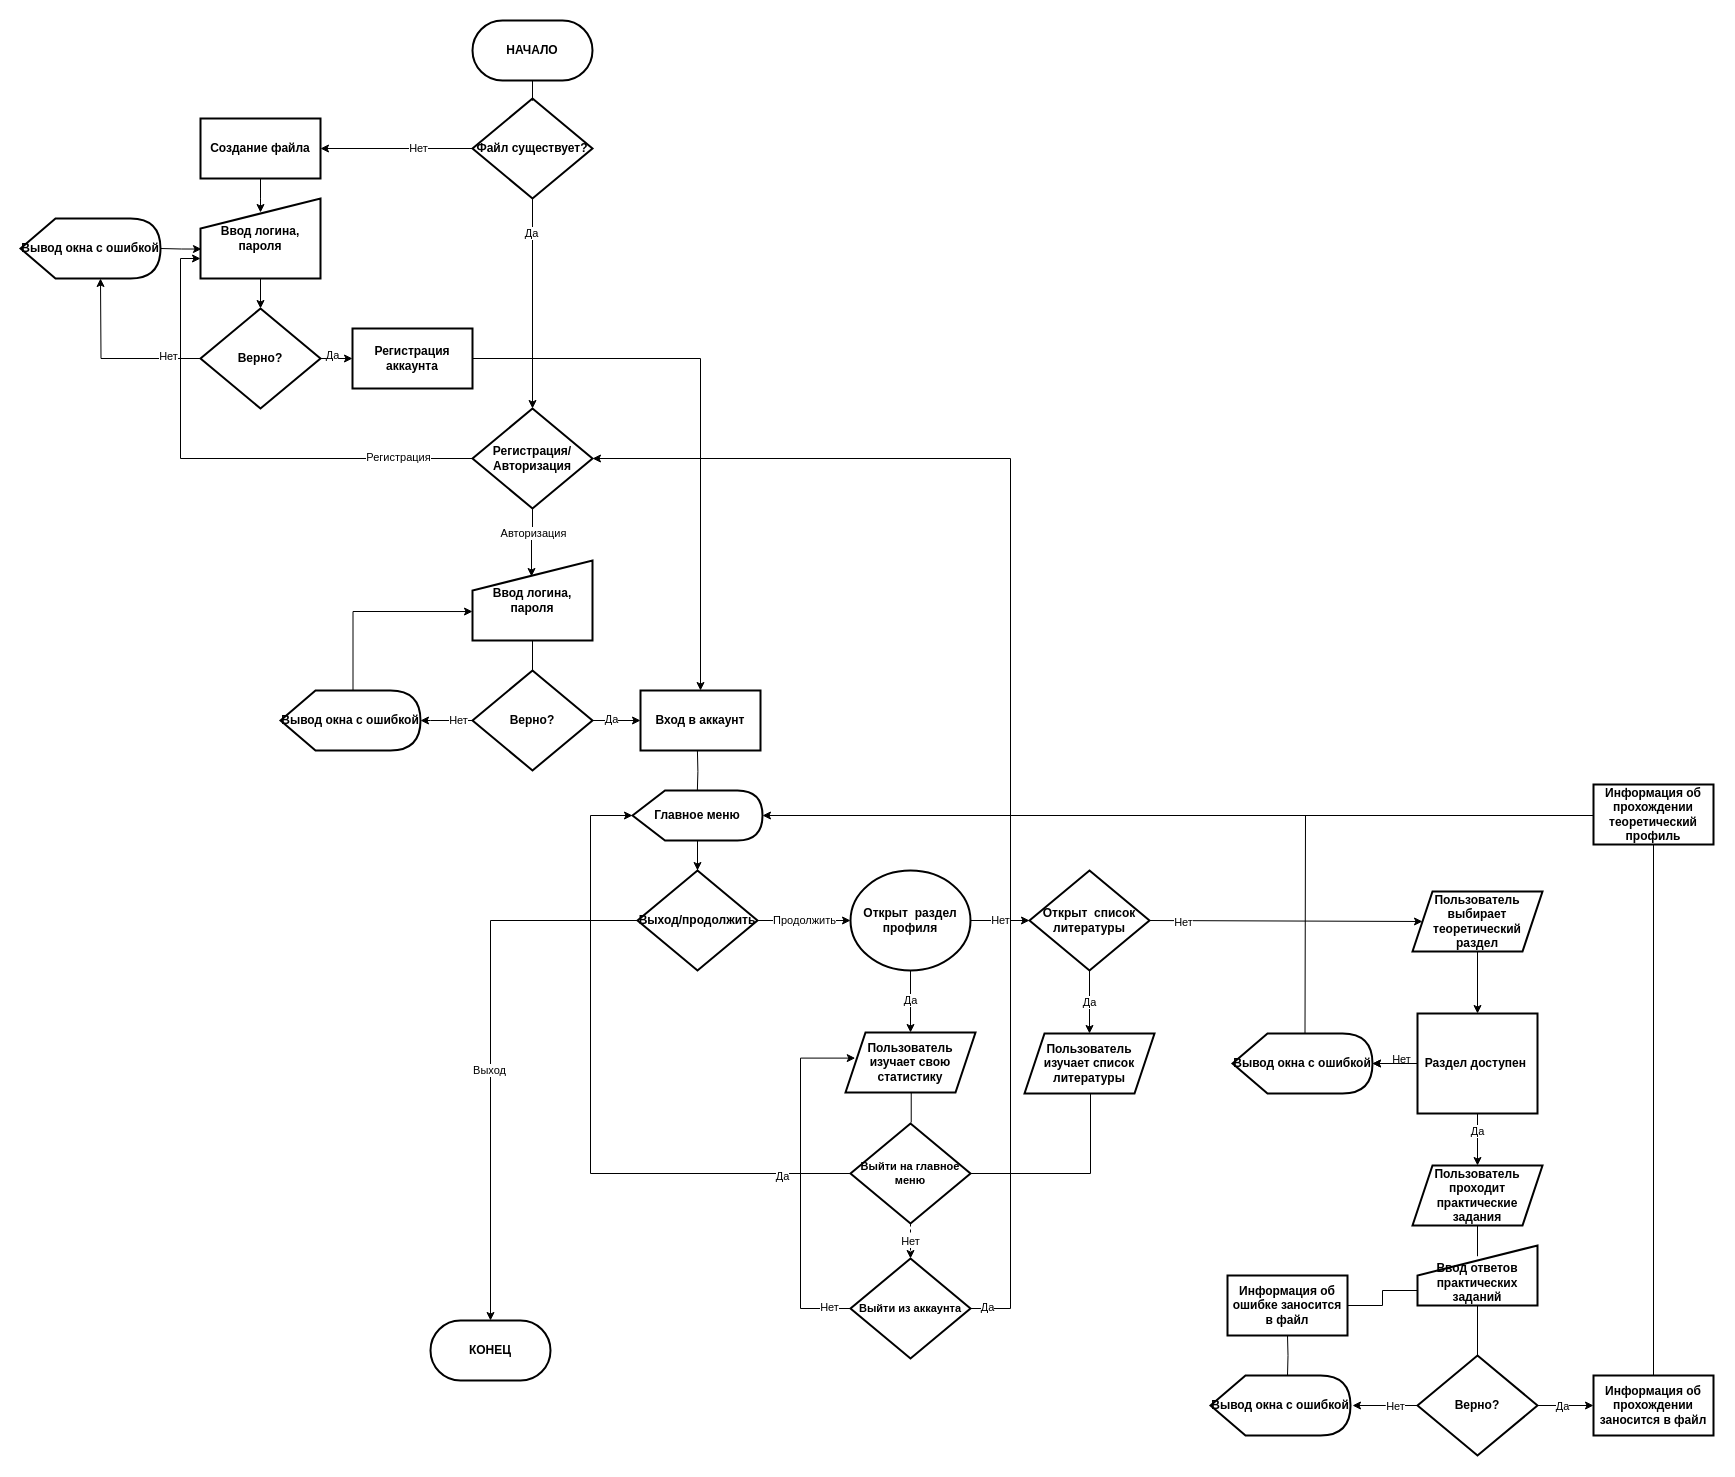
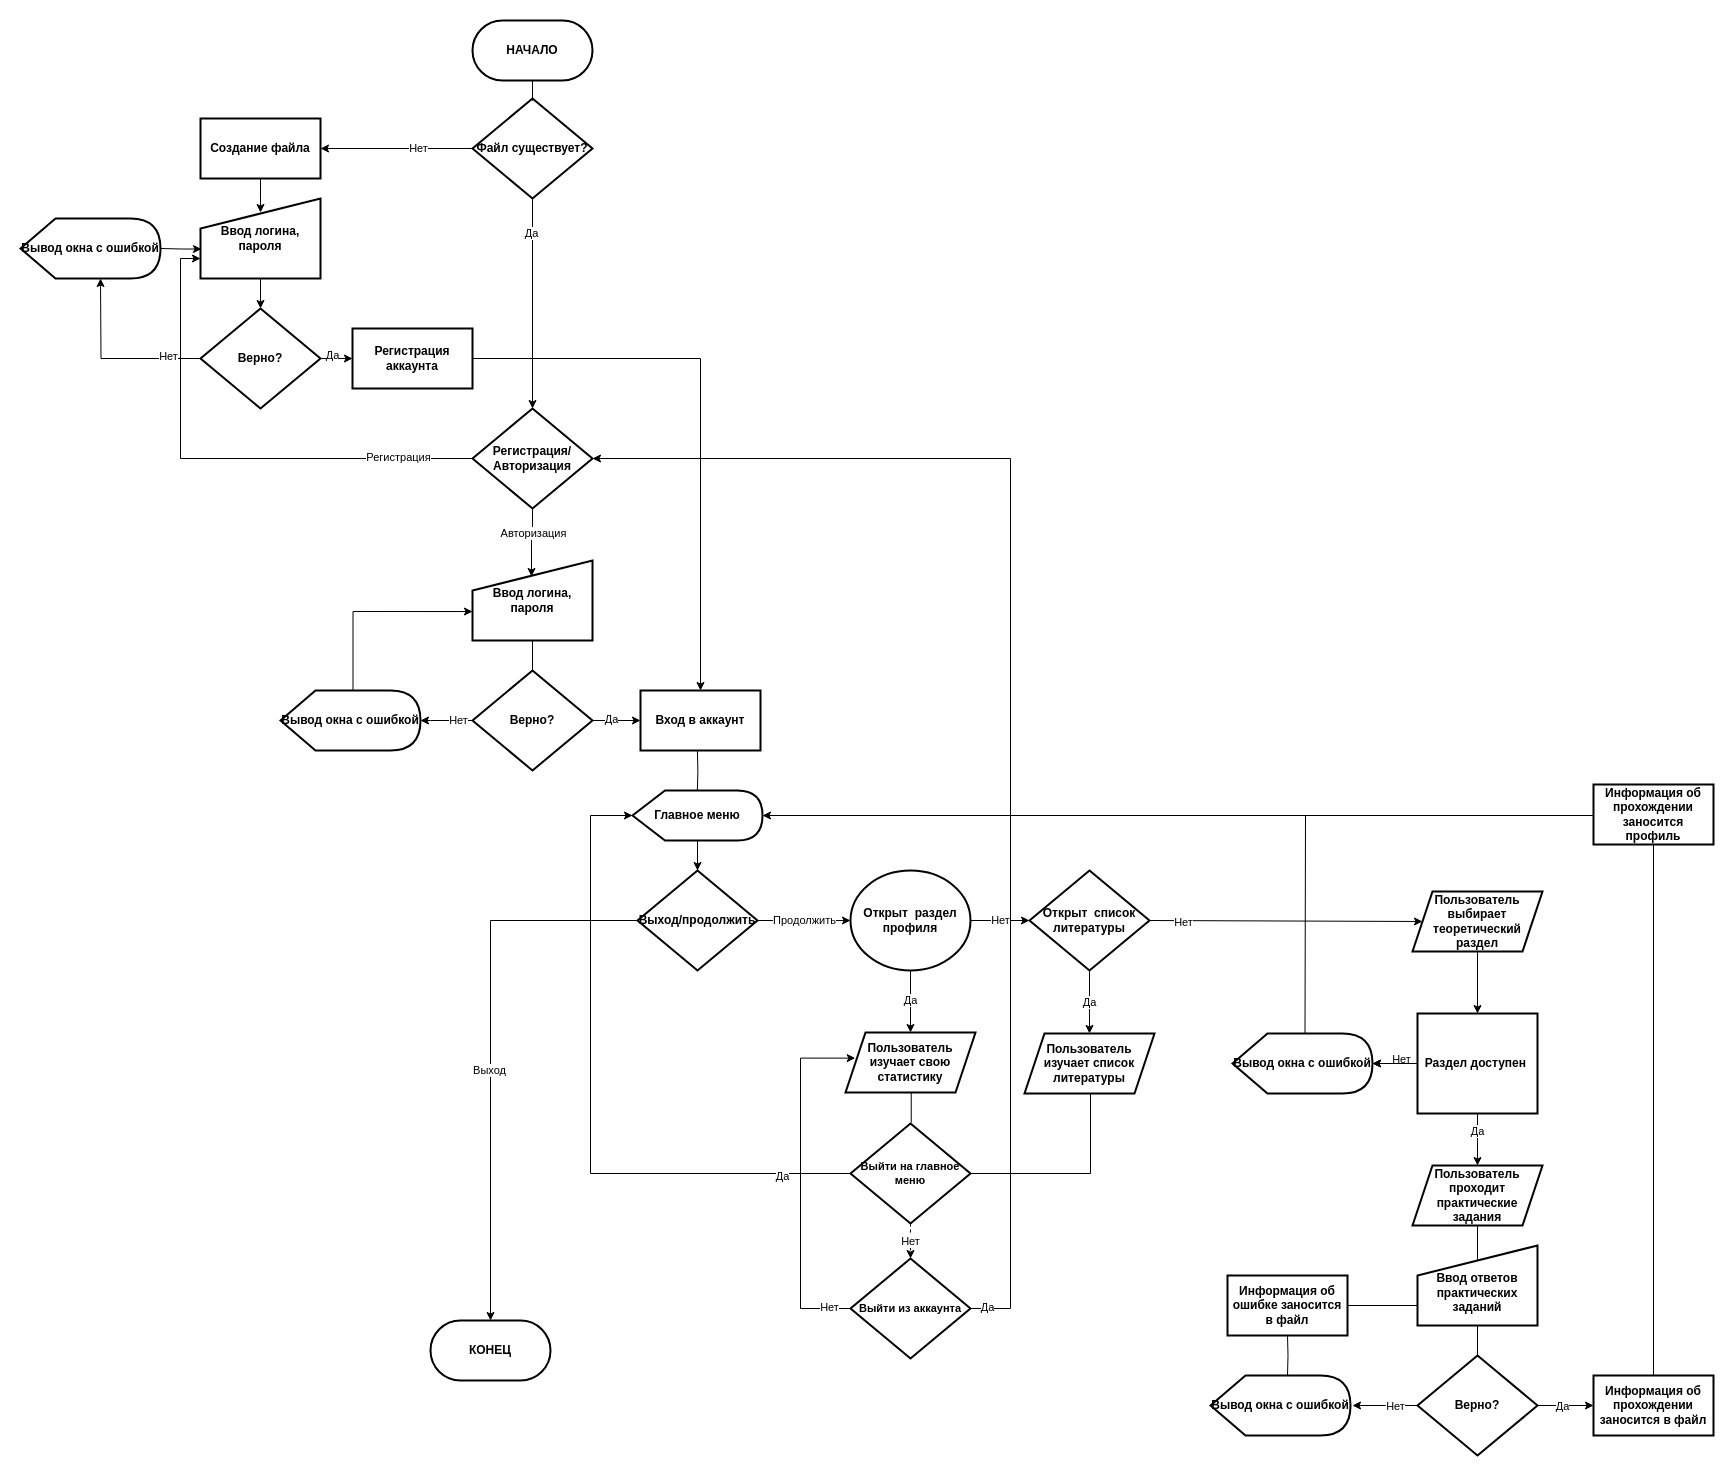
node "Информация об прохождении теоретический профиль": label "Информация об прохождении теоретический профиль" -> "Информация об прохождении заносится профиль"
node "Ввод ответов практических заданий": size 120x60 -> 120x80
